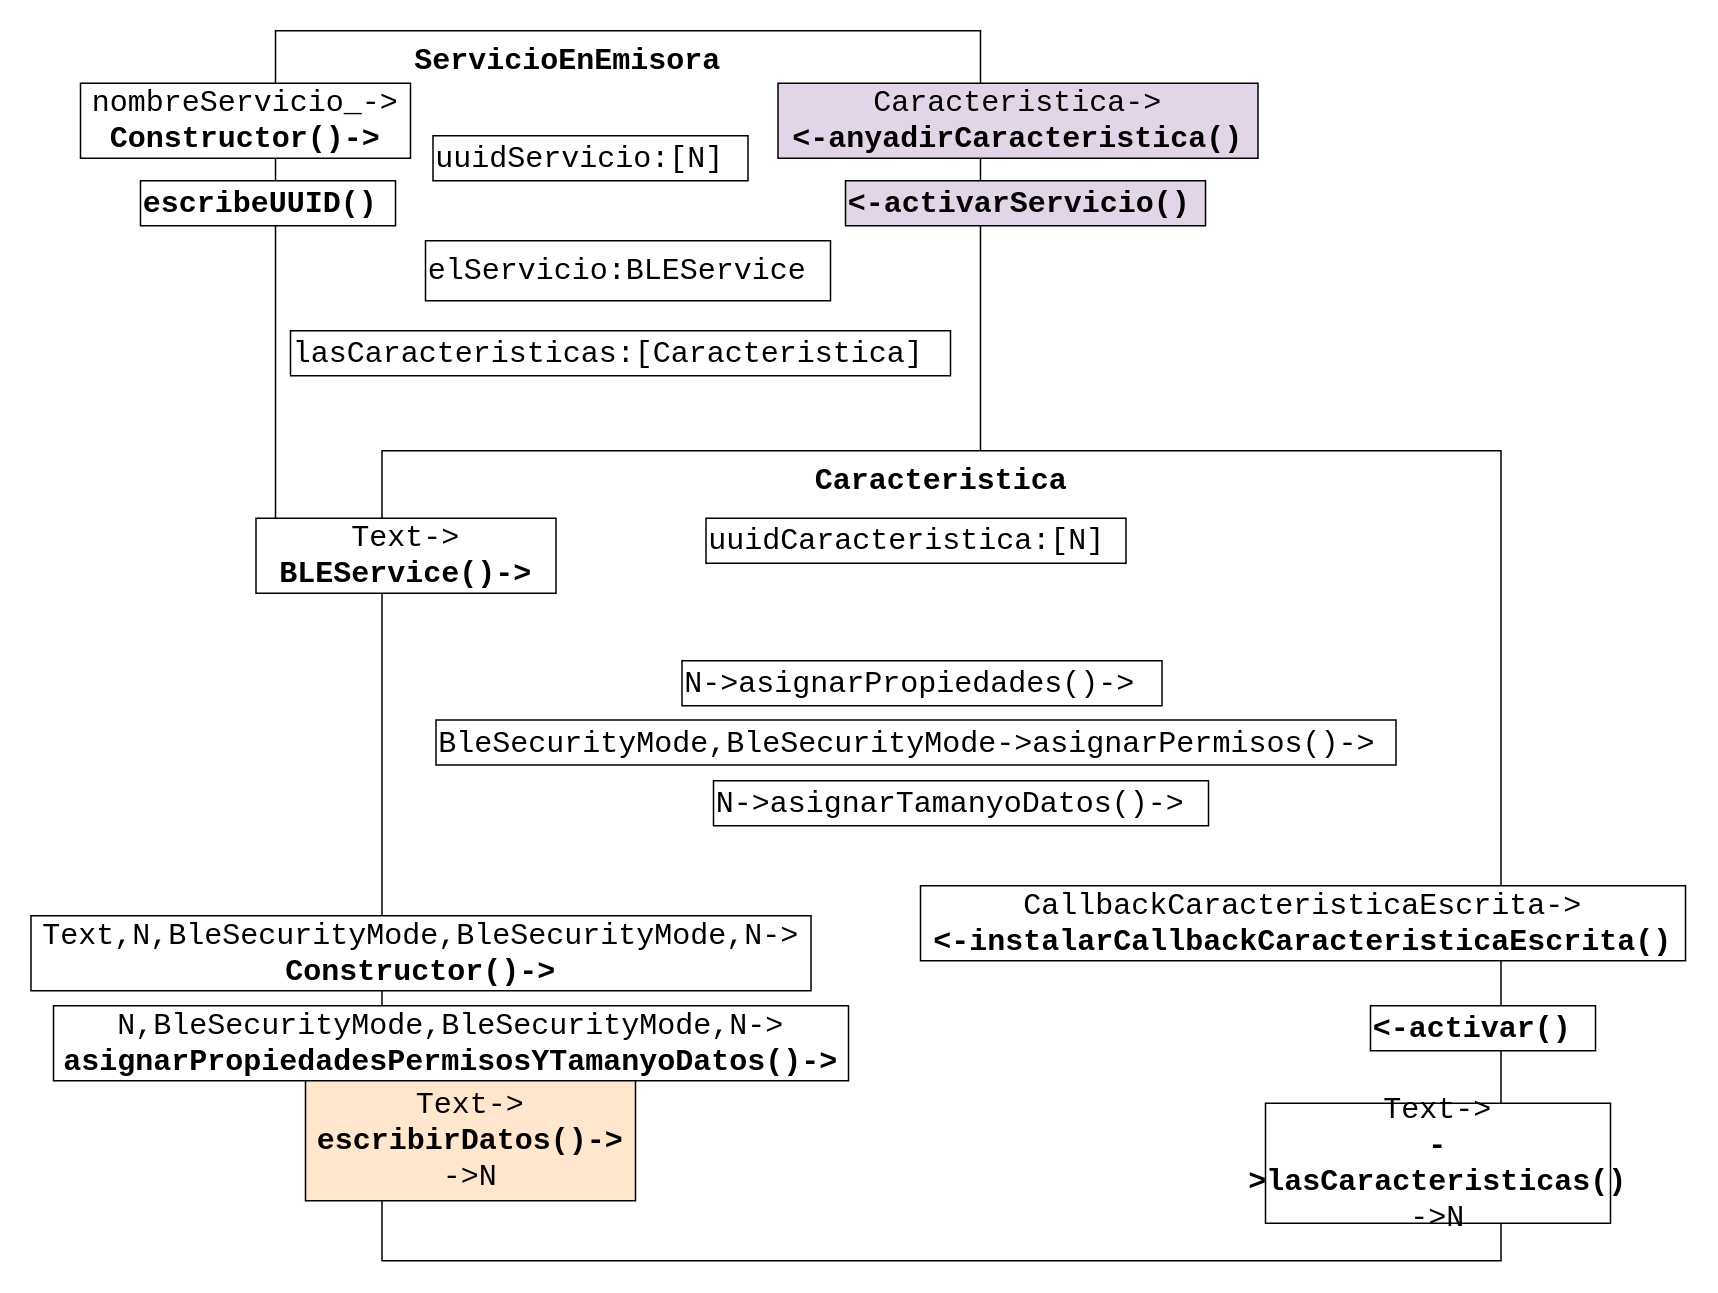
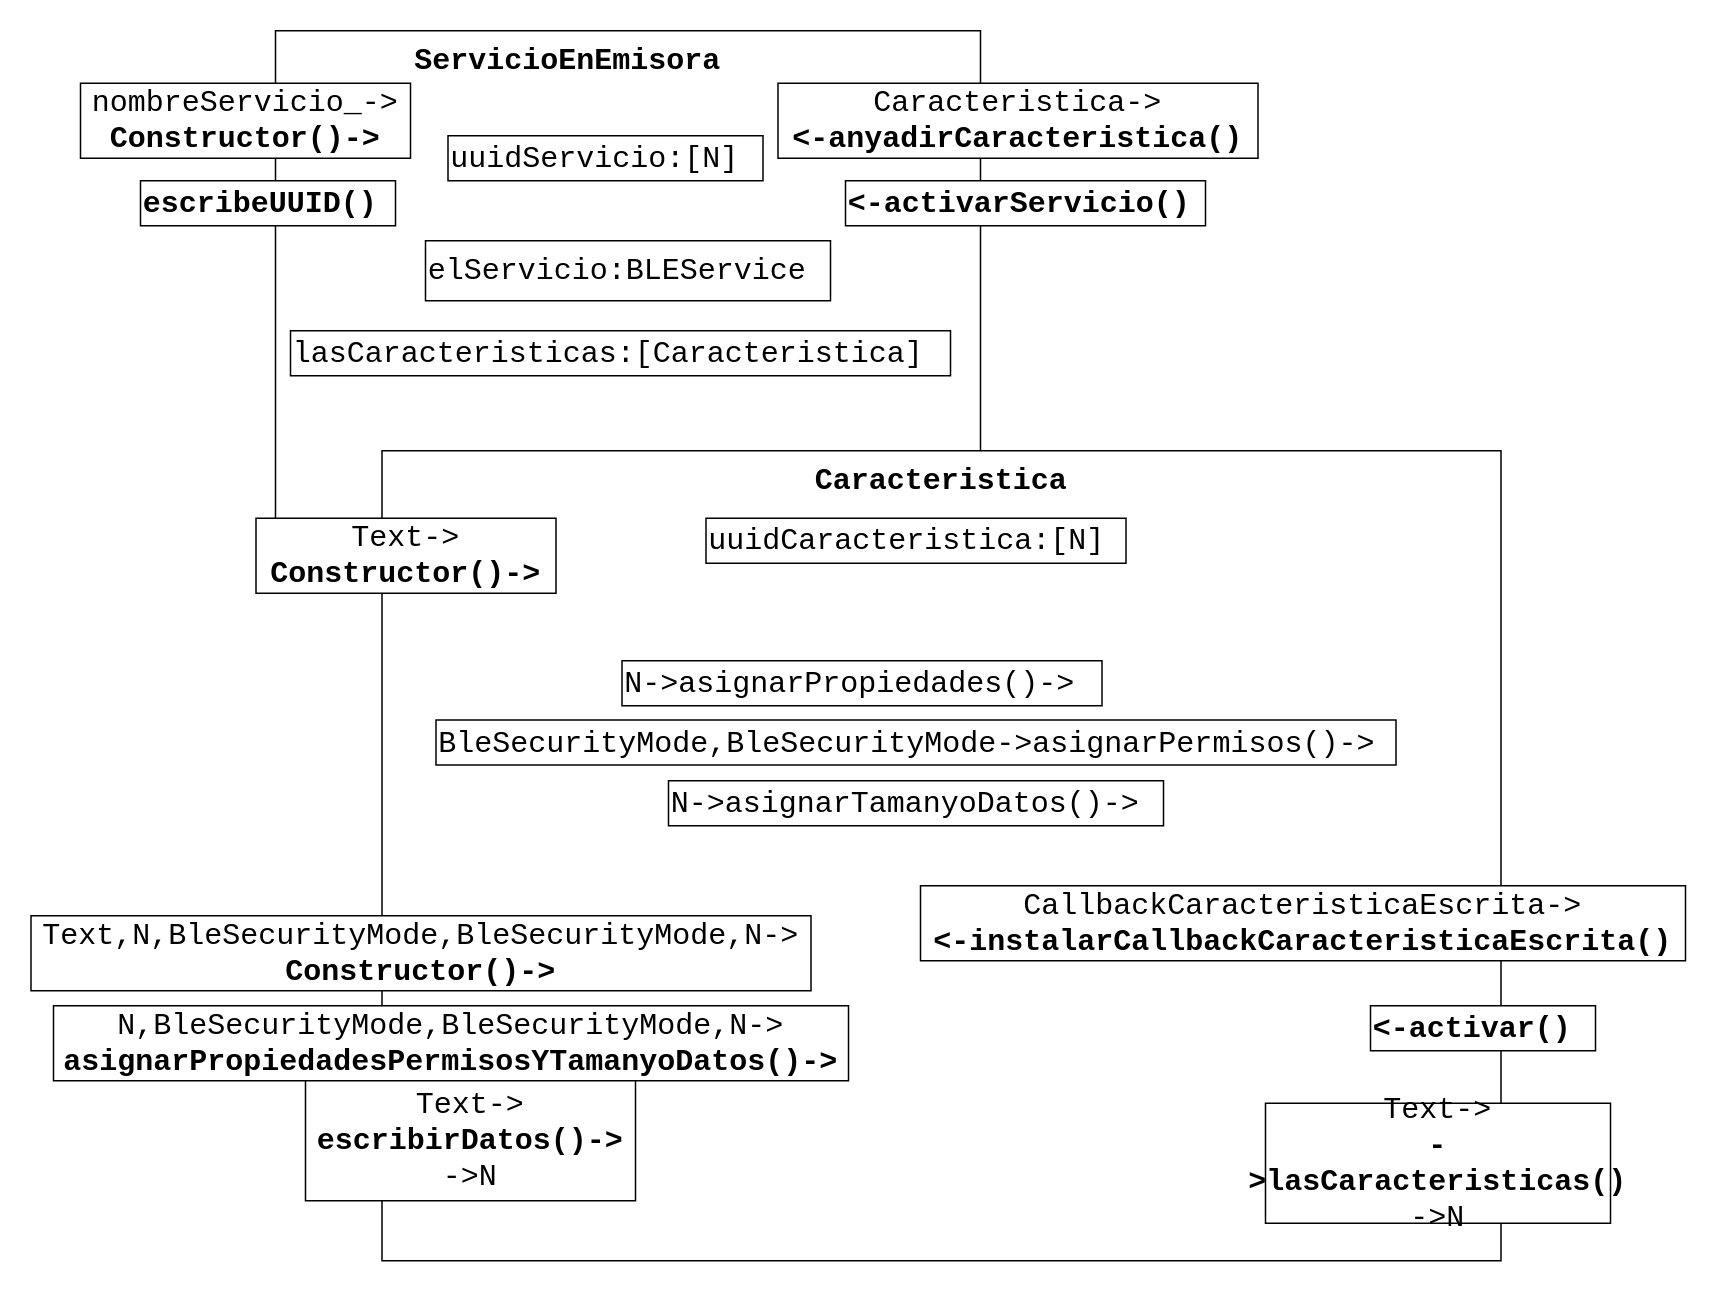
node "Caracteristica-> <-anyadirCaracteristica()": fillcolor #e1d5e7 -> #ffffff
node "uuidServicio:[N]": moved (590, 158) -> (605, 158)
node "<-activarServicio()": fillcolor #e1d5e7 -> #ffffff
node "Text-> BLEService()->": label "Text-> BLEService()->" -> "Text-> Constructor()->"
node "N->asignarPropiedades()->": moved (922, 683) -> (862, 683)
node "N->asignarTamanyoDatos()->": moved (961, 803) -> (916, 803)
node "Text-> escribirDatos()-> ->N": fillcolor #ffe6cc -> #ffffff
